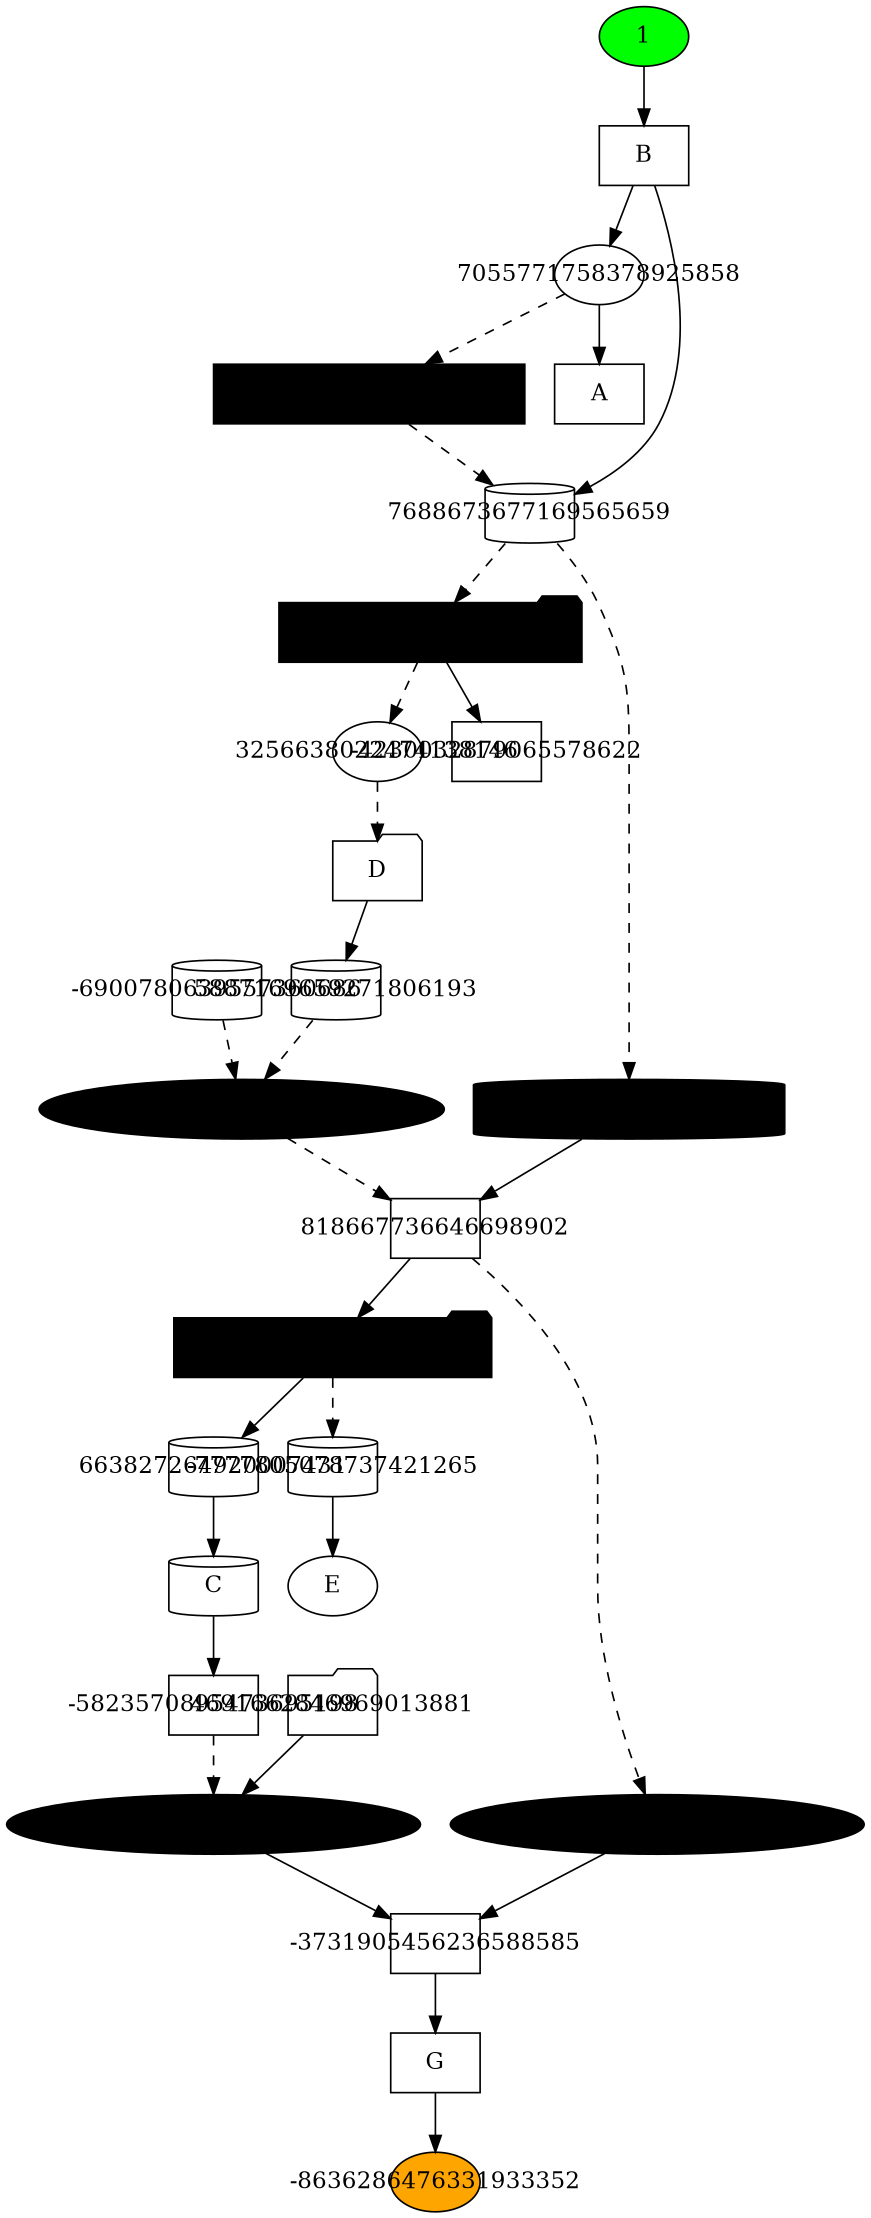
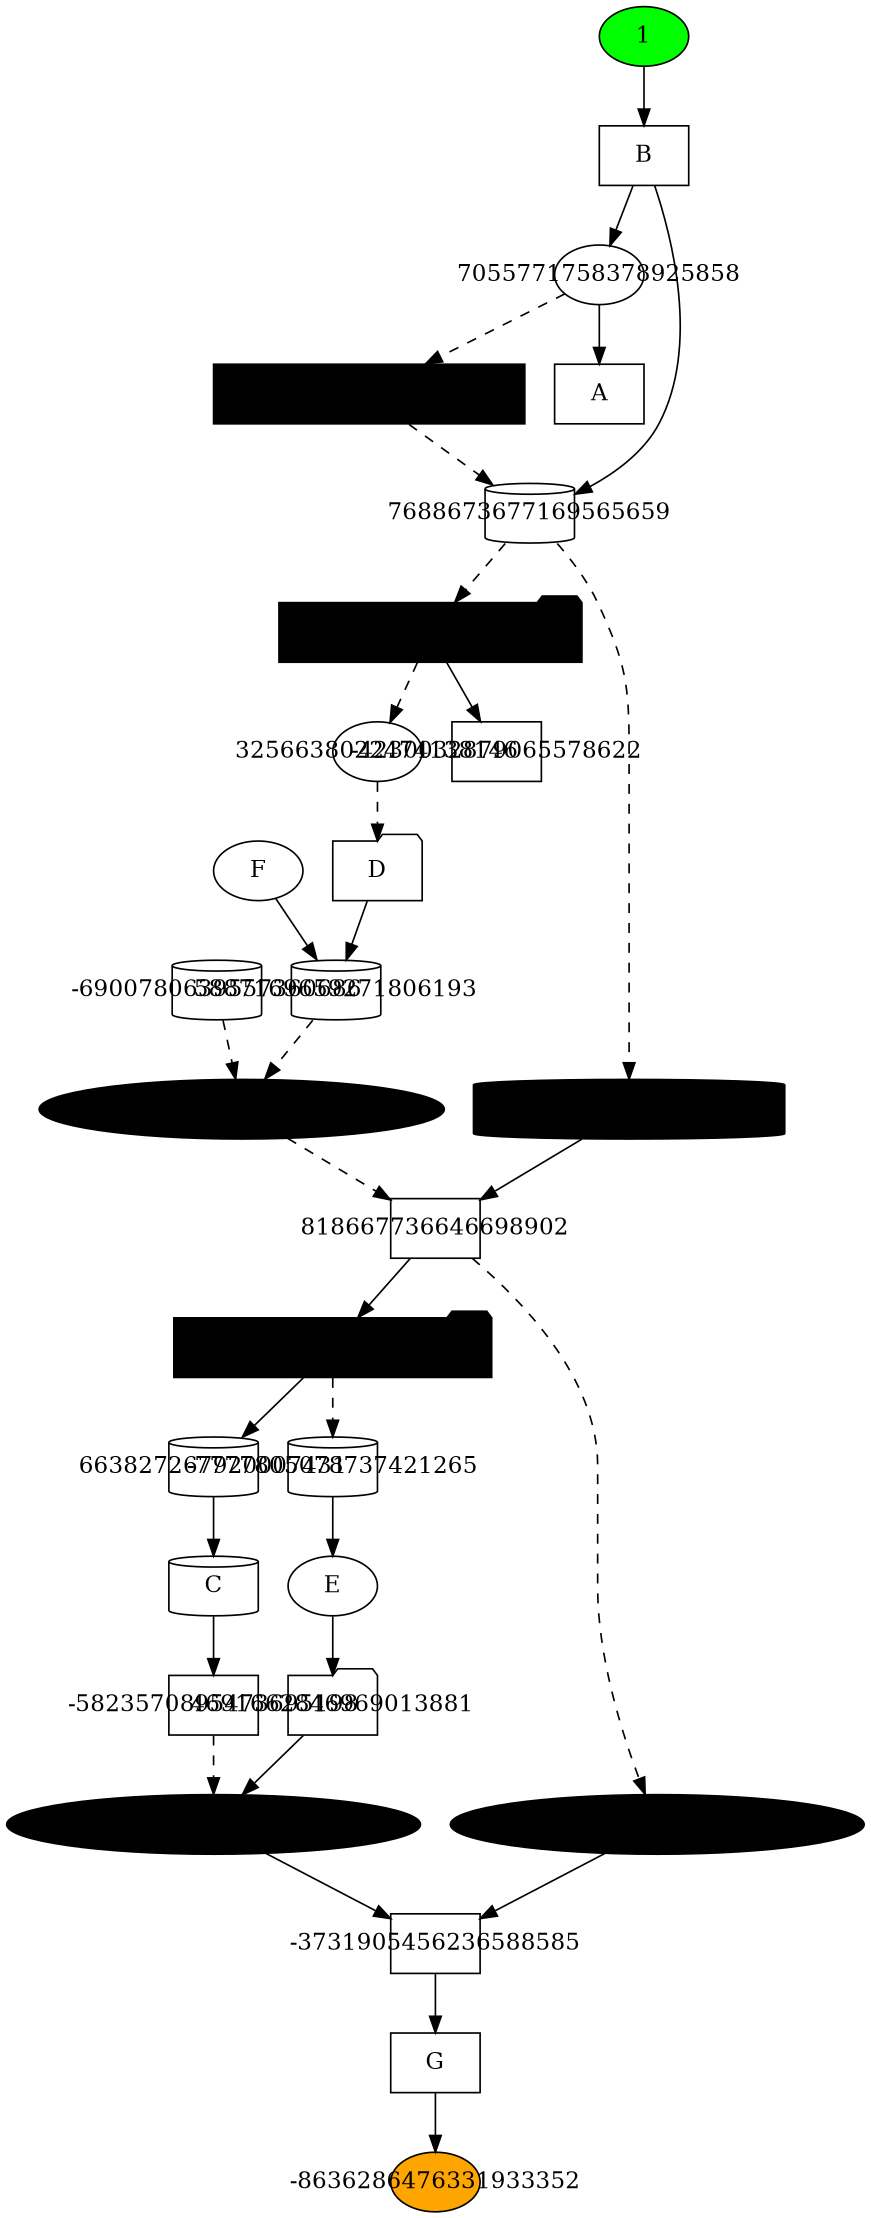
node "F": added
node "663827264920007431": label "663827264920007431" -> "663827267920007431"
edge "E" -> "4691662846969013881": added
